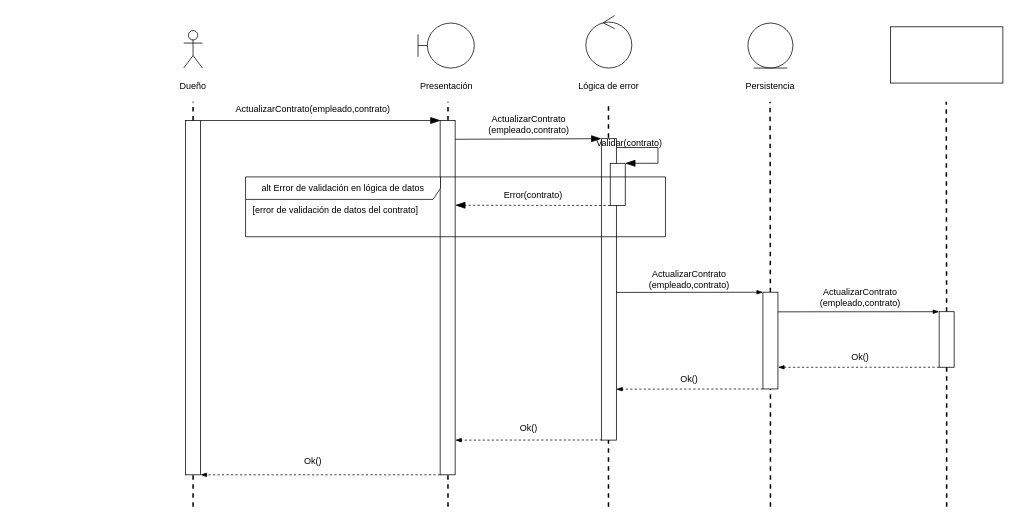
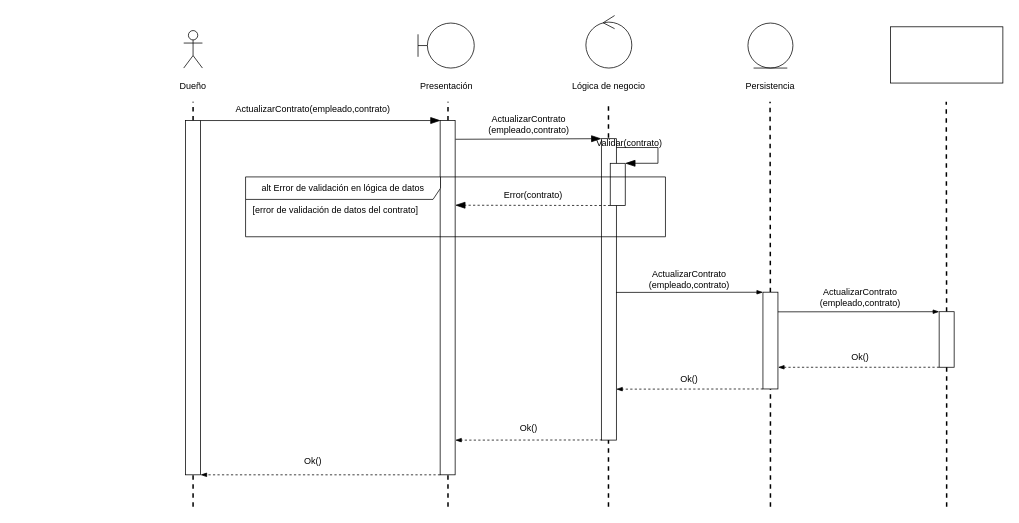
node "Lógica de error": label "Lógica de error" -> "Lógica de negocio"
